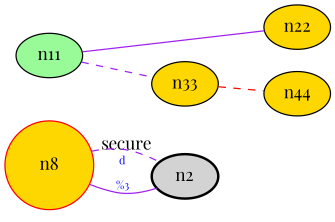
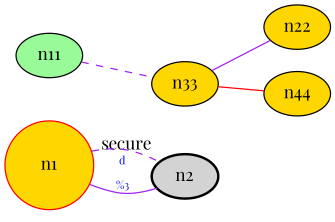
edge "n22" -- "n11": now "n22" -- "n33"
edge "n33" -- "n44": style dashed -> solid
node "n8": label "n8" -> "n1"
